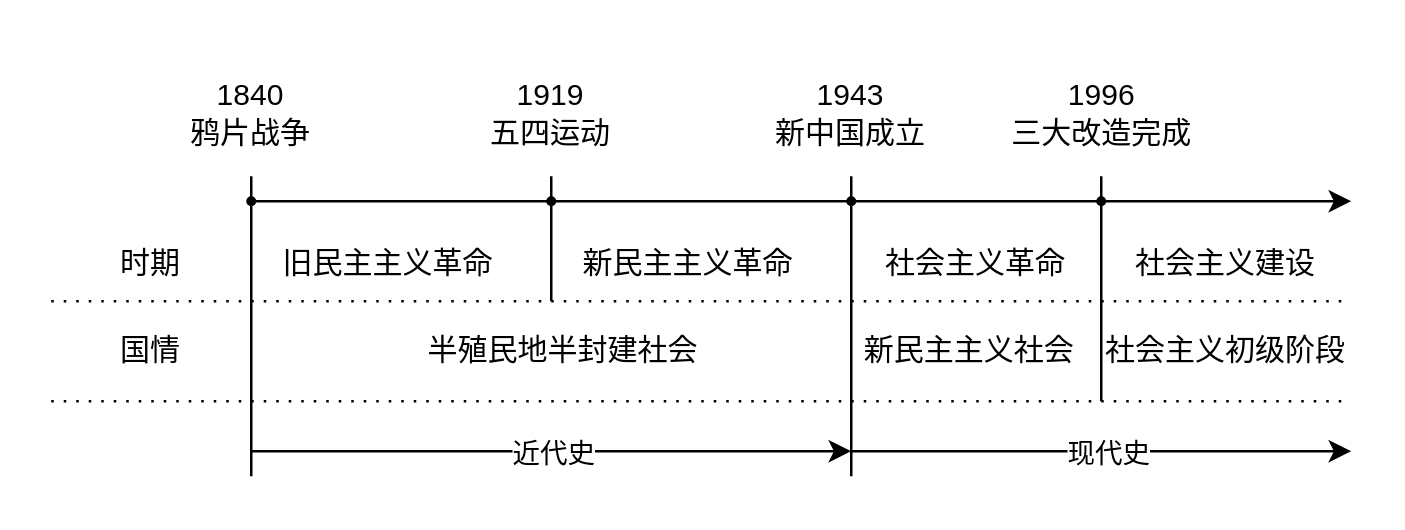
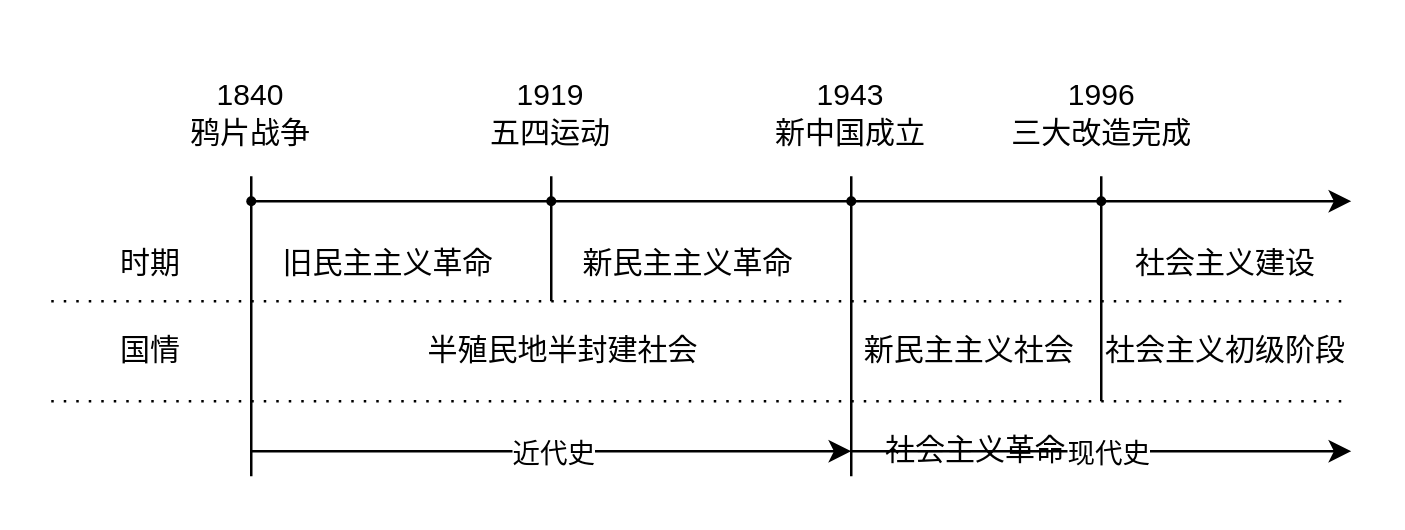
node "社会主义革命": moved (976, 264) -> (976, 451)
